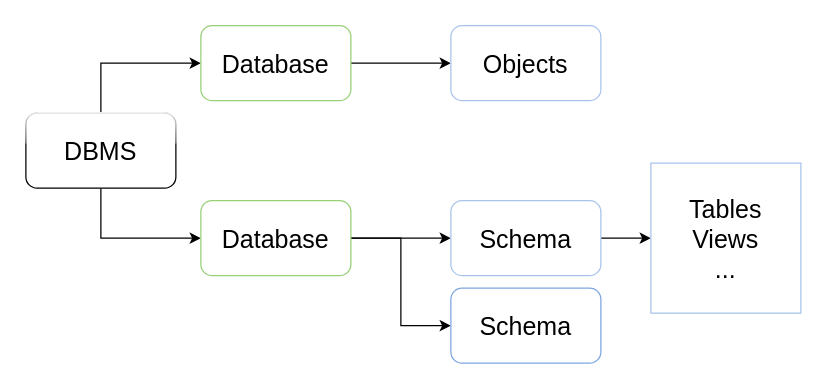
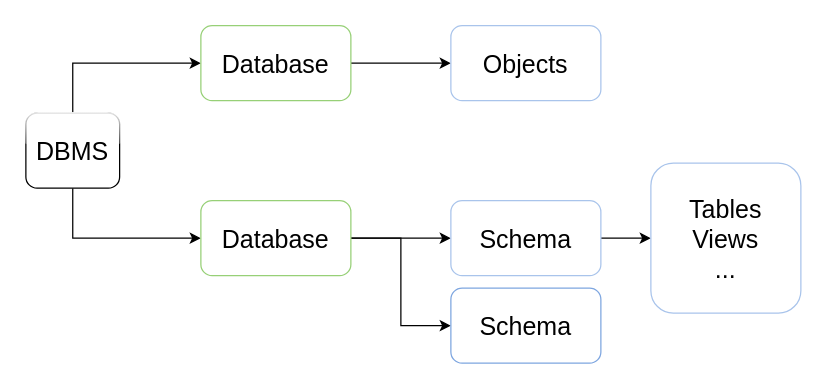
node "DBMS": size 150x75 -> 94x75
node "Tables Views ...": shape rectangle -> rounded rectangle
